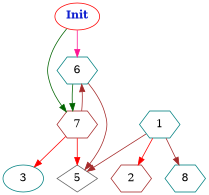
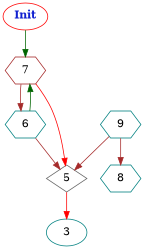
edge "Init" -> "6": removed
node "1": label "1" -> "9"
edge "7" -> "3": now "5" -> "3"
node "2": removed
